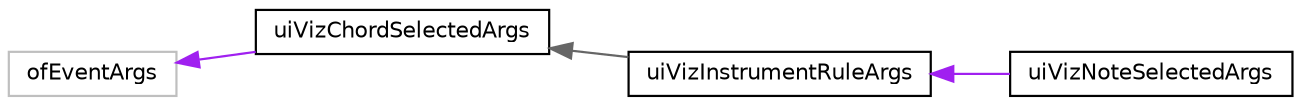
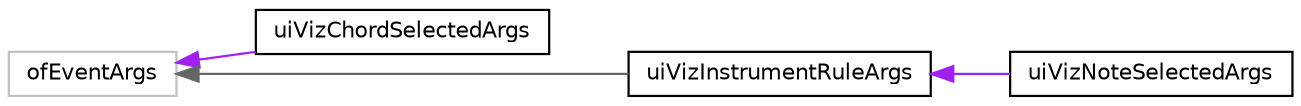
edge "uiVizInstrumentRuleArgs" -> "uiVizChordSelectedArgs": now "uiVizInstrumentRuleArgs" -> "ofEventArgs"
